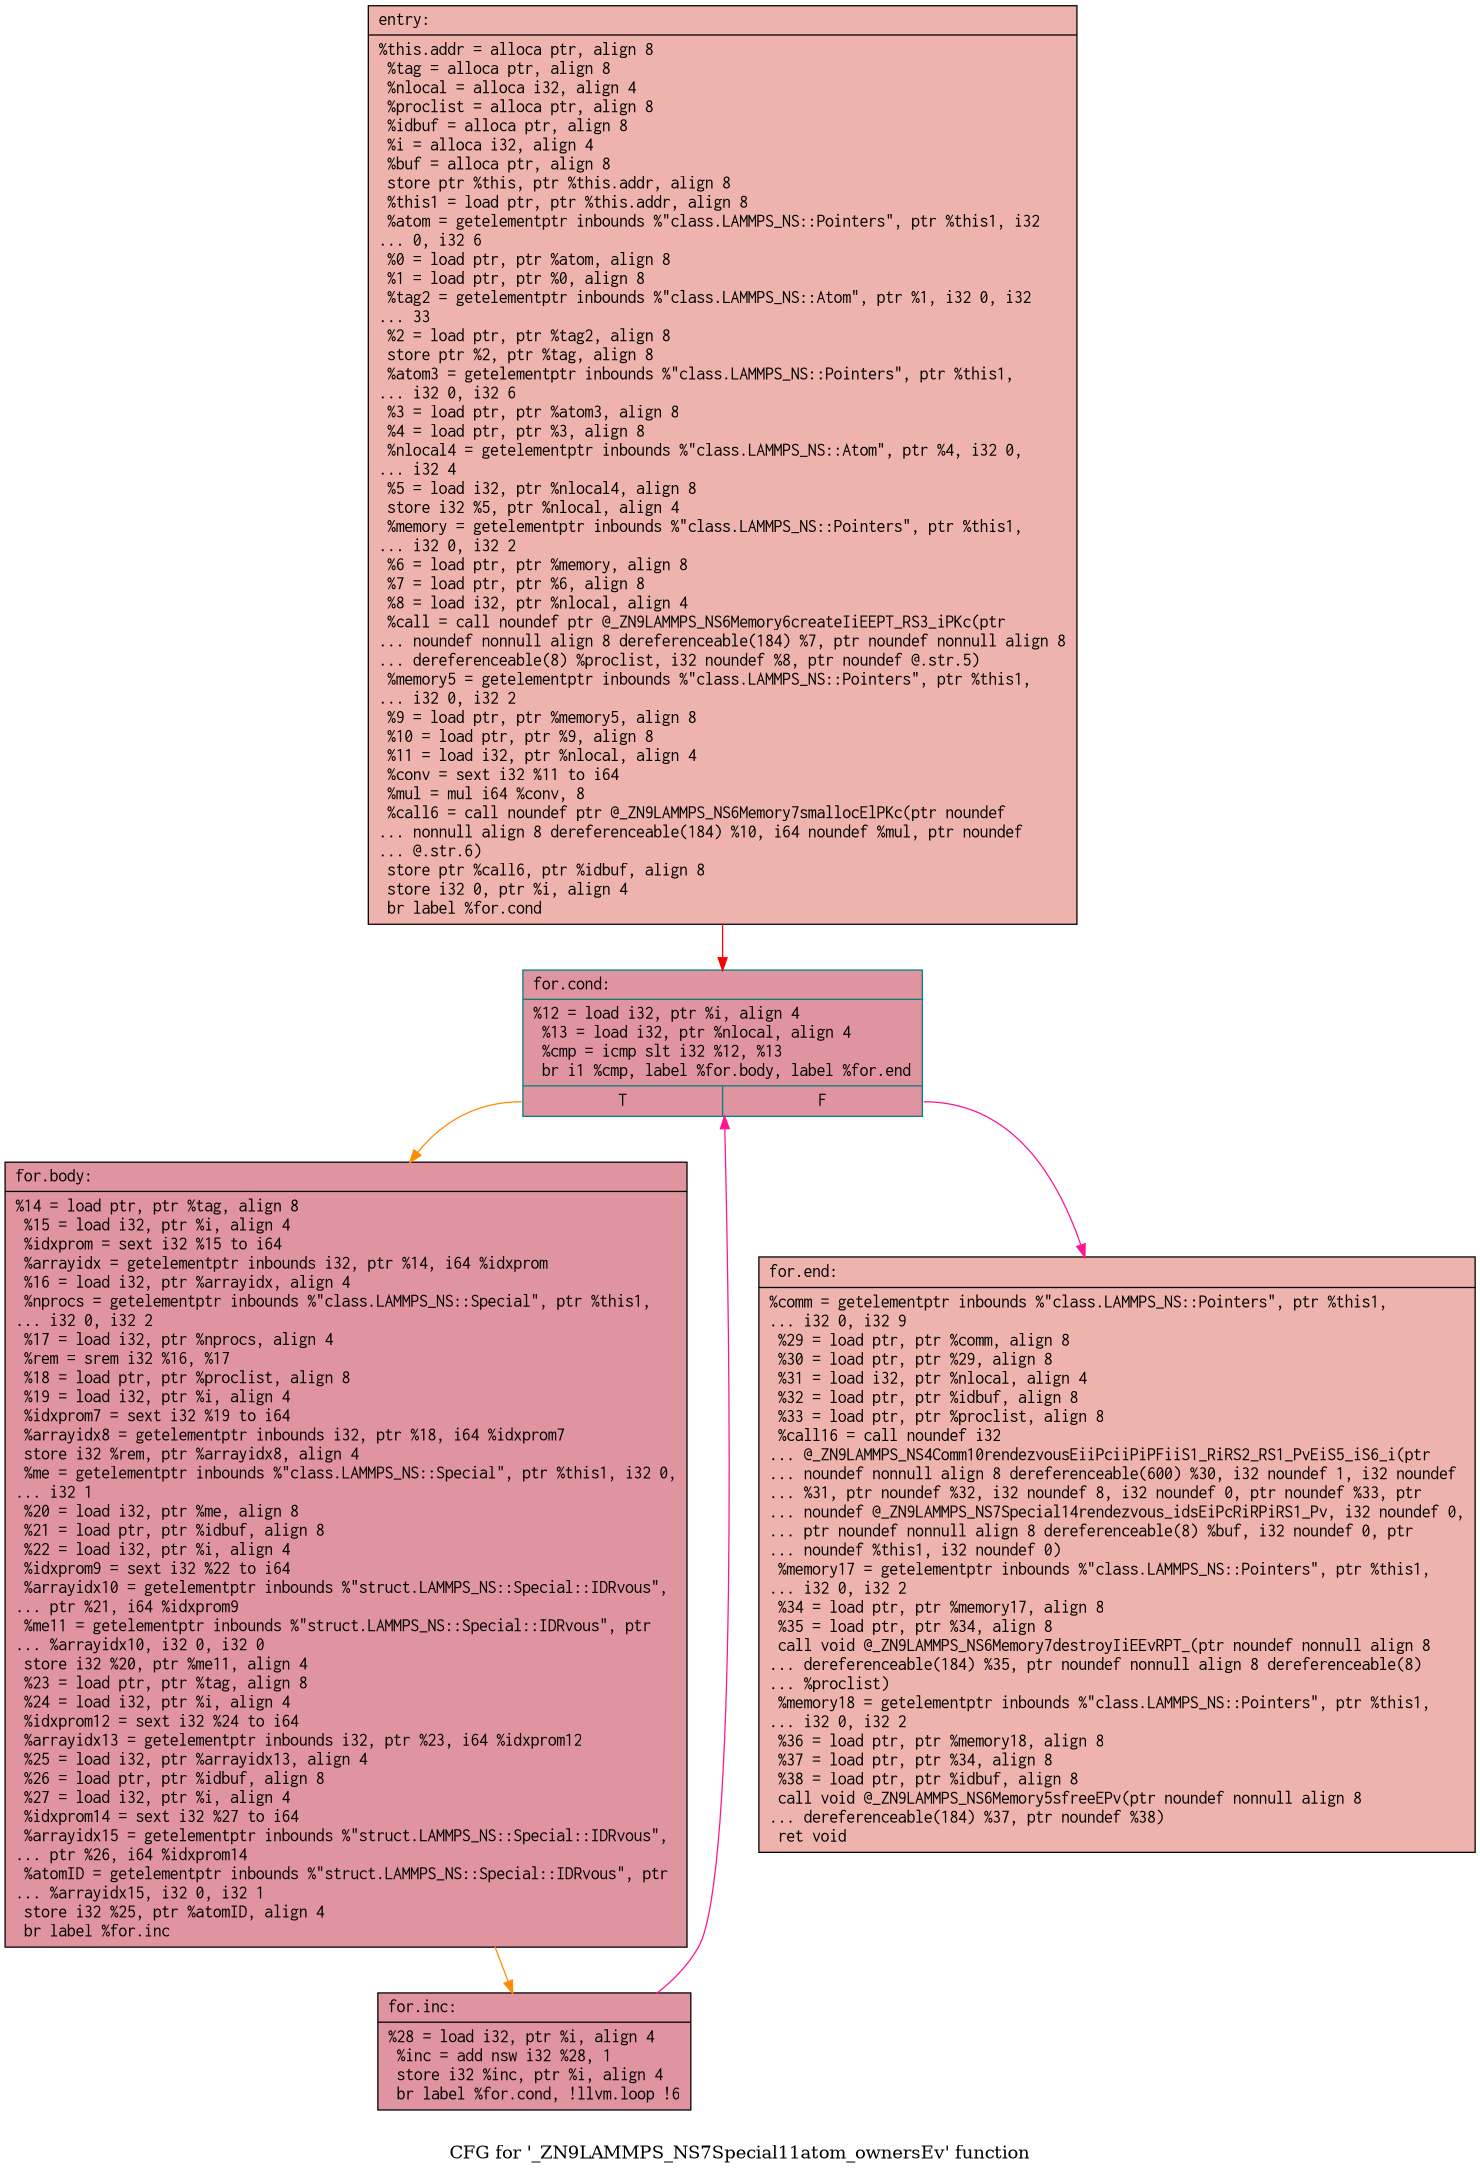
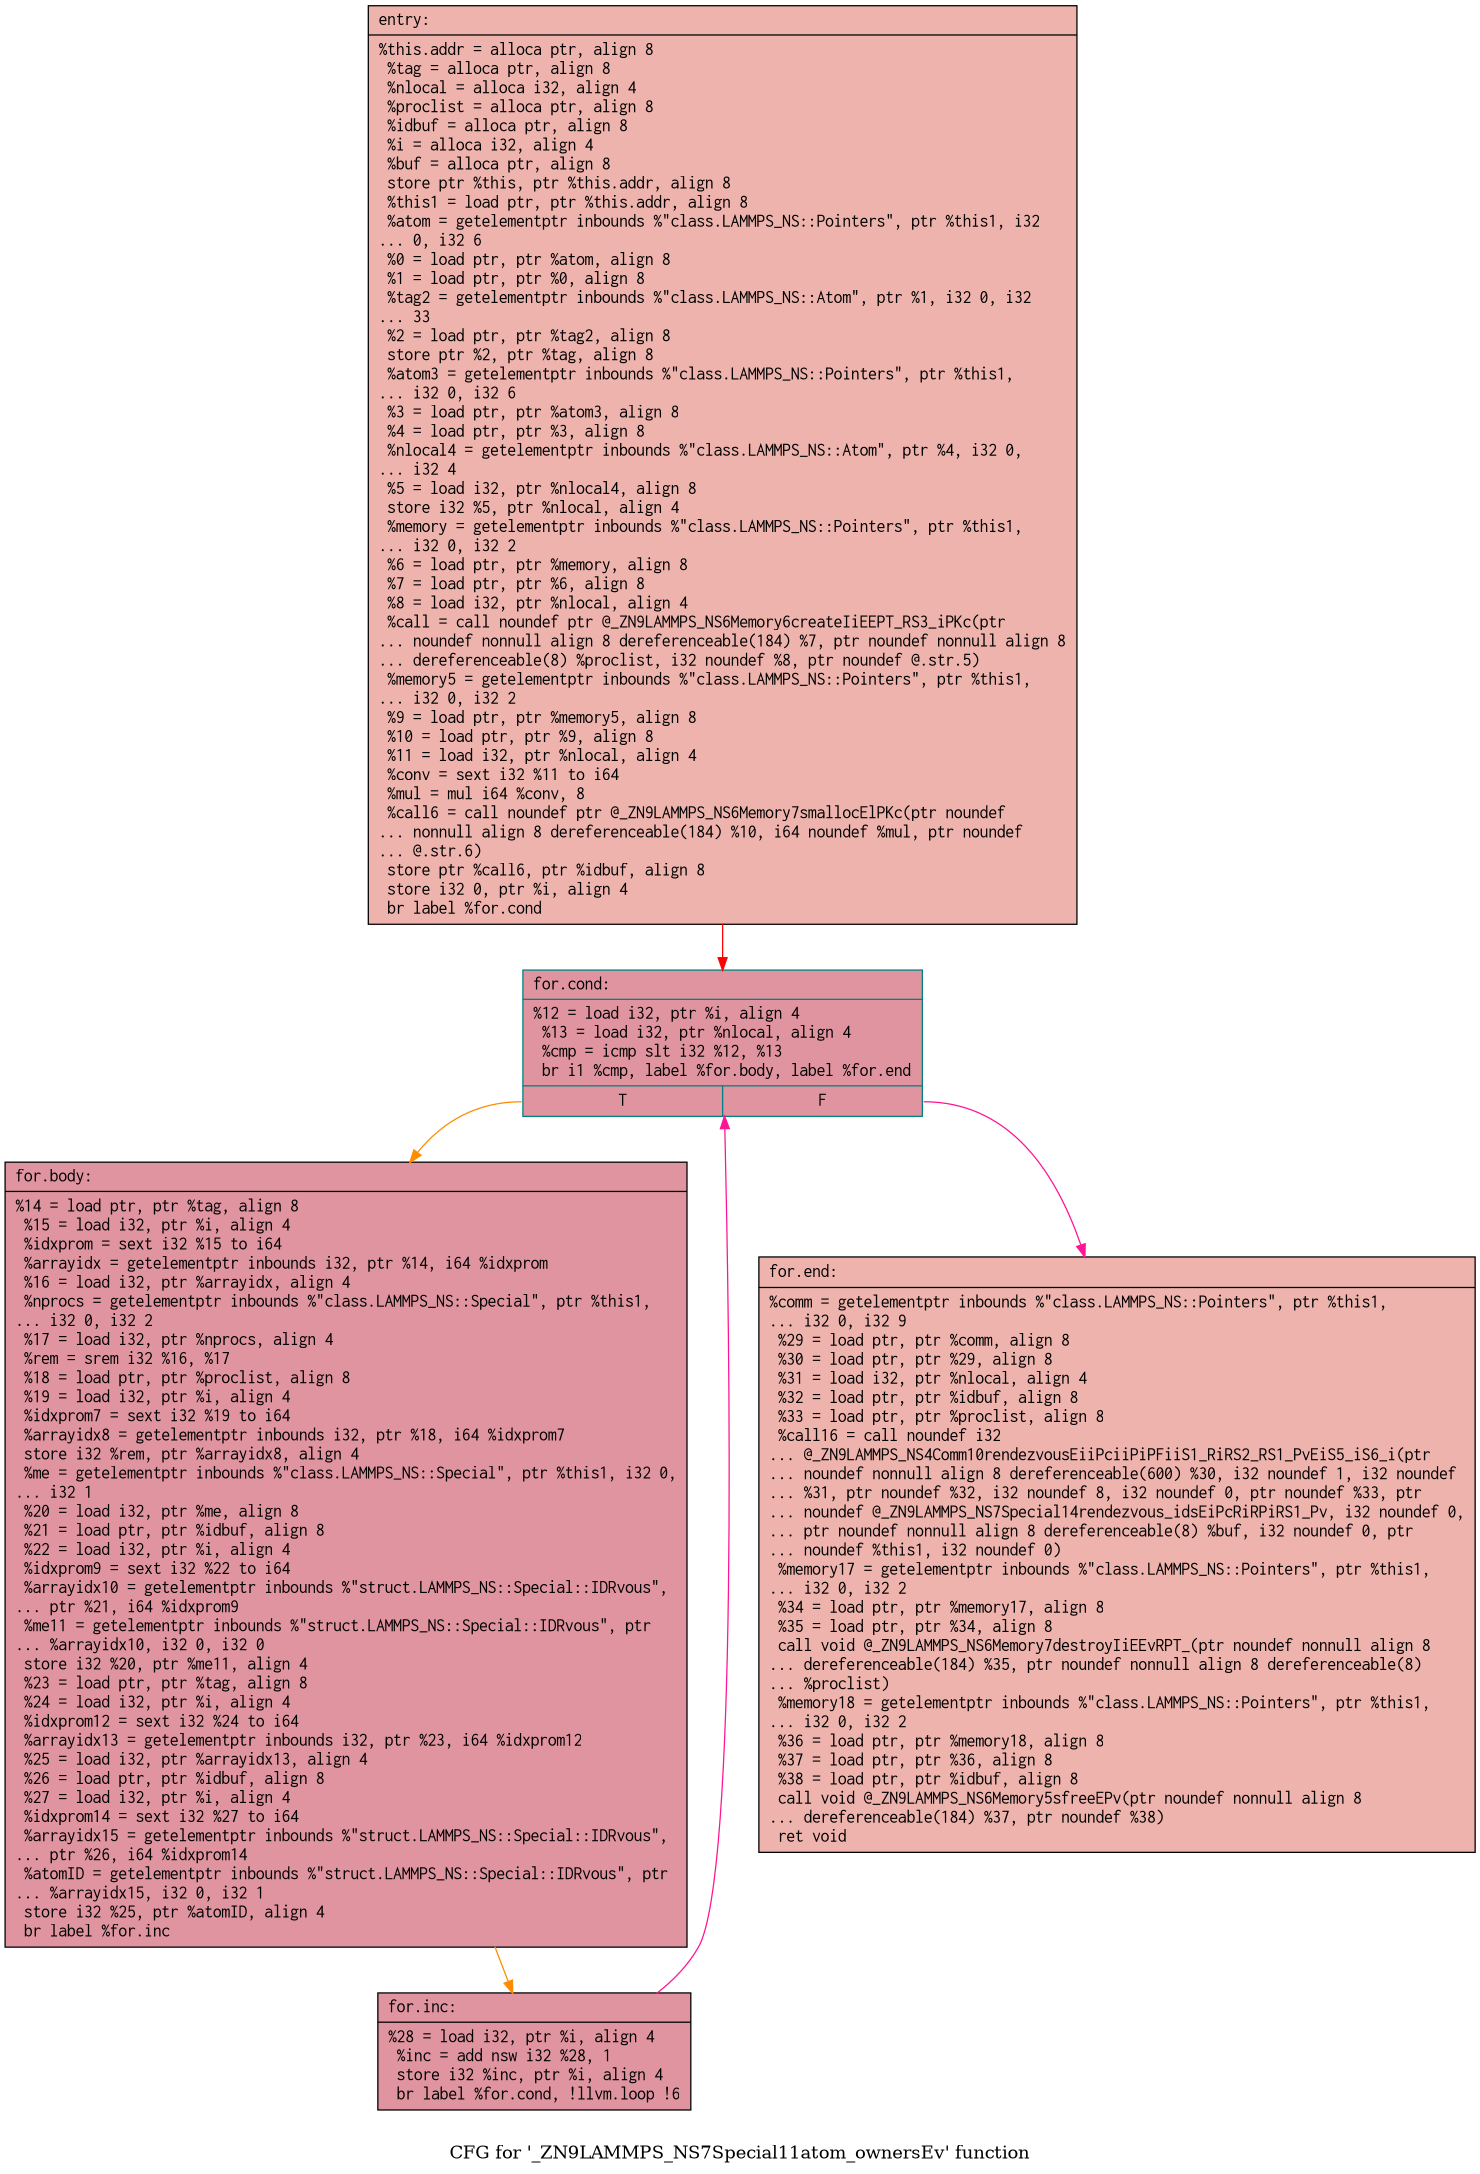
node "for.end:": text "%37 = load ptr, ptr %34, align 8" -> "%37 = load ptr, ptr %36, align 8"
